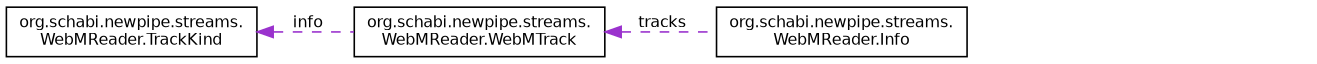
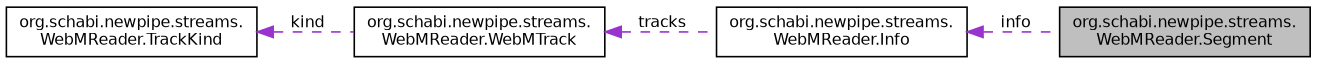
edge "org.schabi.newpipe.streams. WebMReader.WebMTrack" -> "org.schabi.newpipe.streams. WebMReader.TrackKind": label " info" -> " kind"
node "org.schabi.newpipe.streams. WebMReader.Segment": added
